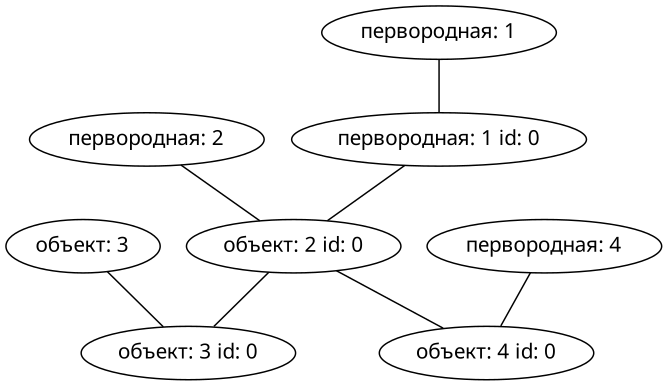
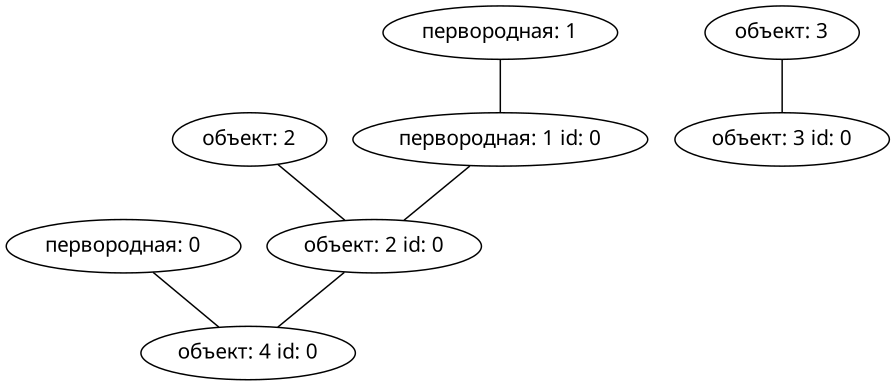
node "первородная: 2": label "первородная: 2" -> "объект: 2"
node "первородная: 4": label "первородная: 4" -> "первородная: 0"
edge "объект: 2 id: 0" -- "объект: 3 id: 0": removed
